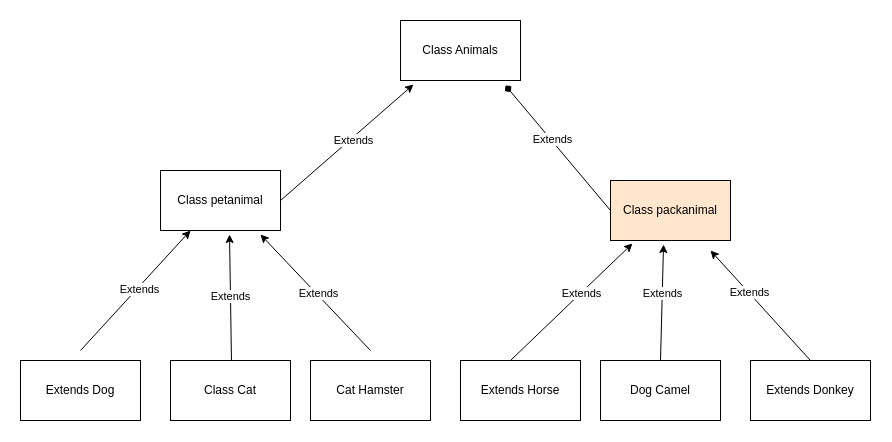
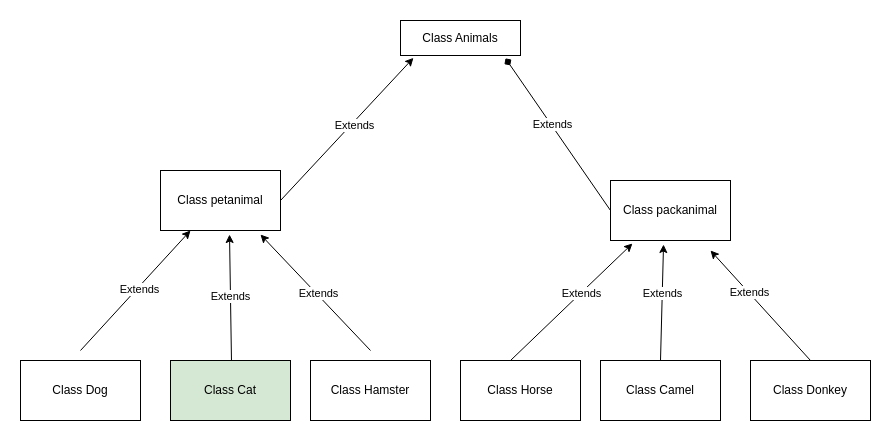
node "Class Animals": size 120x60 -> 120x35
node "Class packanimal": fillcolor #ffe6cc -> #ffffff
node "Extends Dog": label "Extends Dog" -> "Class Dog"
node "Class Cat": fillcolor #ffffff -> #d5e8d4
node "Cat Hamster": label "Cat Hamster" -> "Class Hamster"
node "Extends Horse": label "Extends Horse" -> "Class Horse"
node "Dog Camel": label "Dog Camel" -> "Class Camel"
node "Extends Donkey": label "Extends Donkey" -> "Class Donkey"
